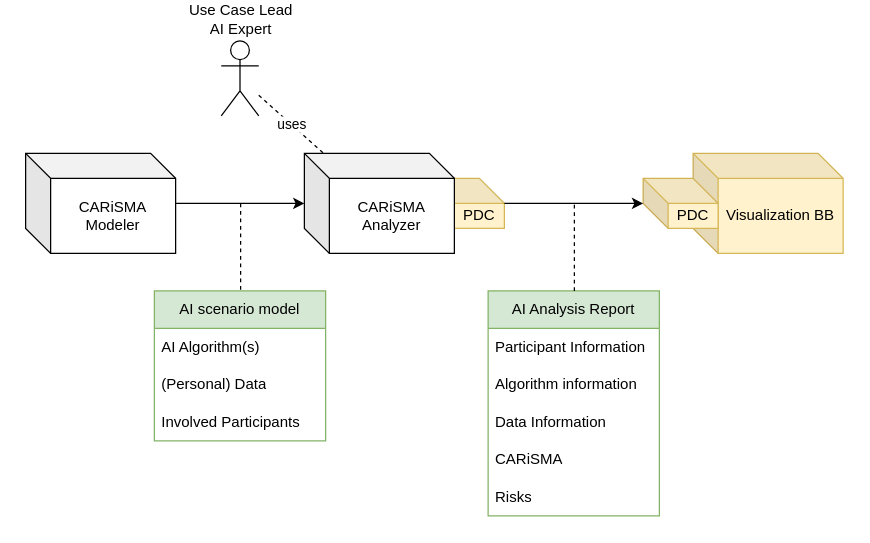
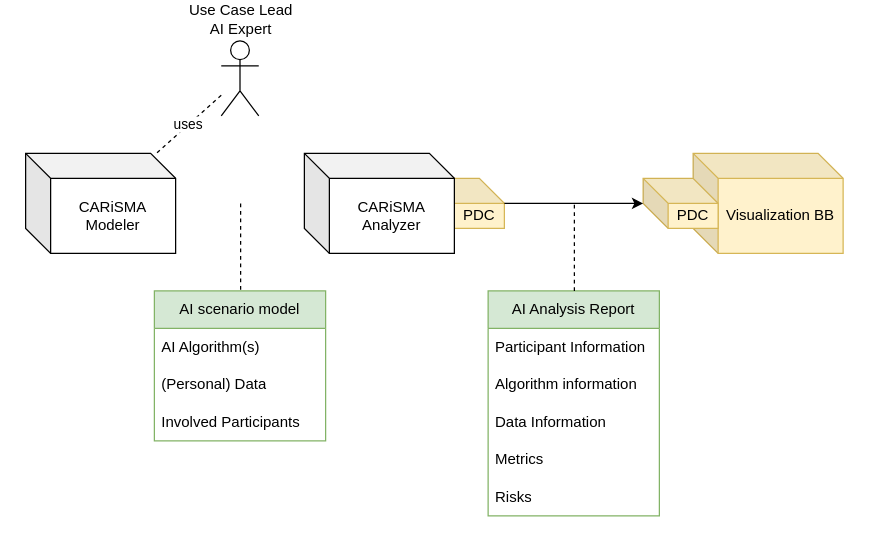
edge "Use Case Lead AI Expert" -- "CARiSMA Analyzer": now "Use Case Lead AI Expert" -- "CARiSMA Modeler"
edge "CARiSMA Modeler" -> "CARiSMA Analyzer": removed
node "CARiSMA": label "CARiSMA" -> "Metrics"
